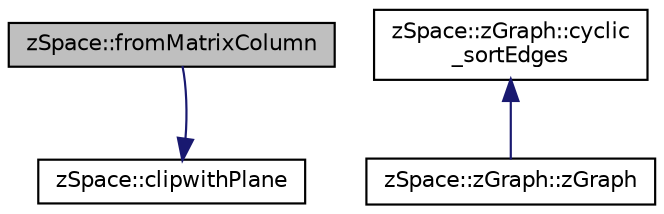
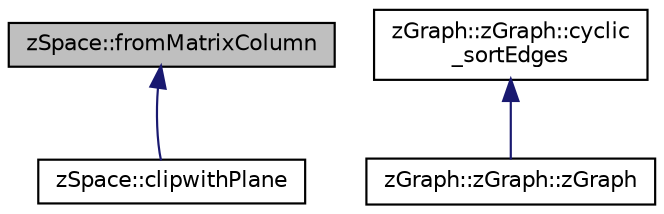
node "zSpace::zGraph::cyclic _sortEdges": label "zSpace::zGraph::cyclic _sortEdges" -> "zGraph::zGraph::cyclic _sortEdges"
edge "zSpace::fromMatrixColumn" -> "zSpace::clipwithPlane": reversed
node "zSpace::zGraph::zGraph": label "zSpace::zGraph::zGraph" -> "zGraph::zGraph::zGraph"
